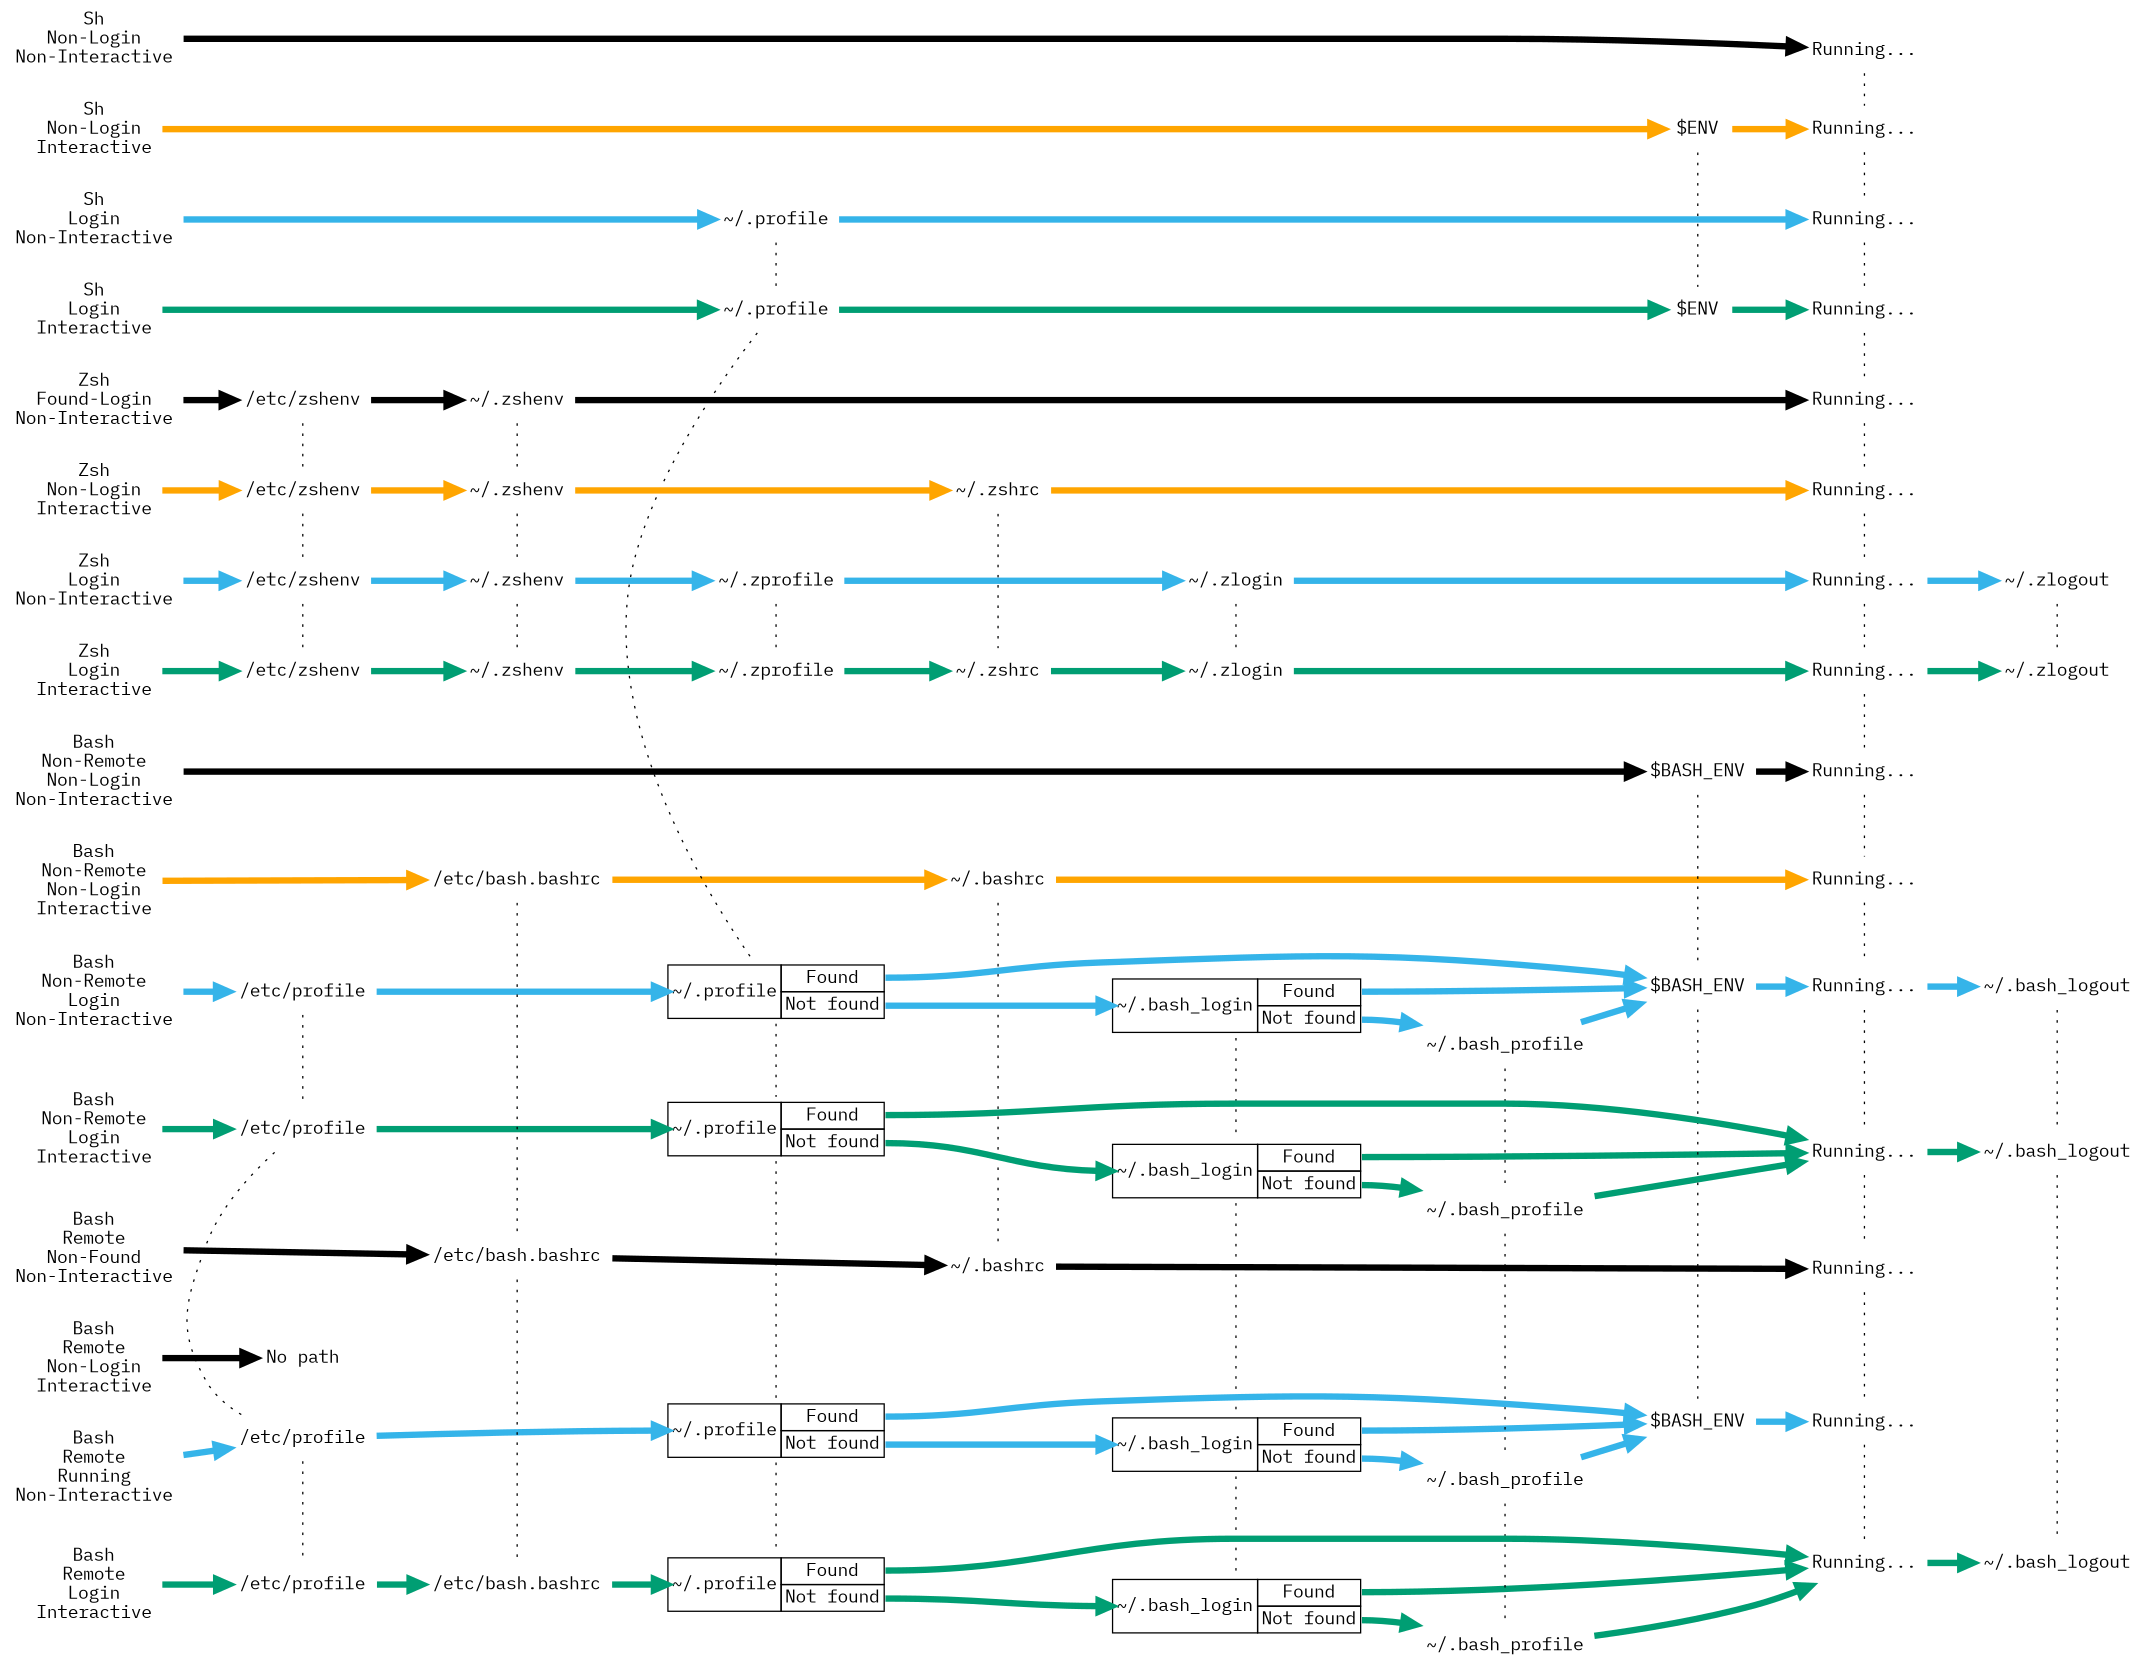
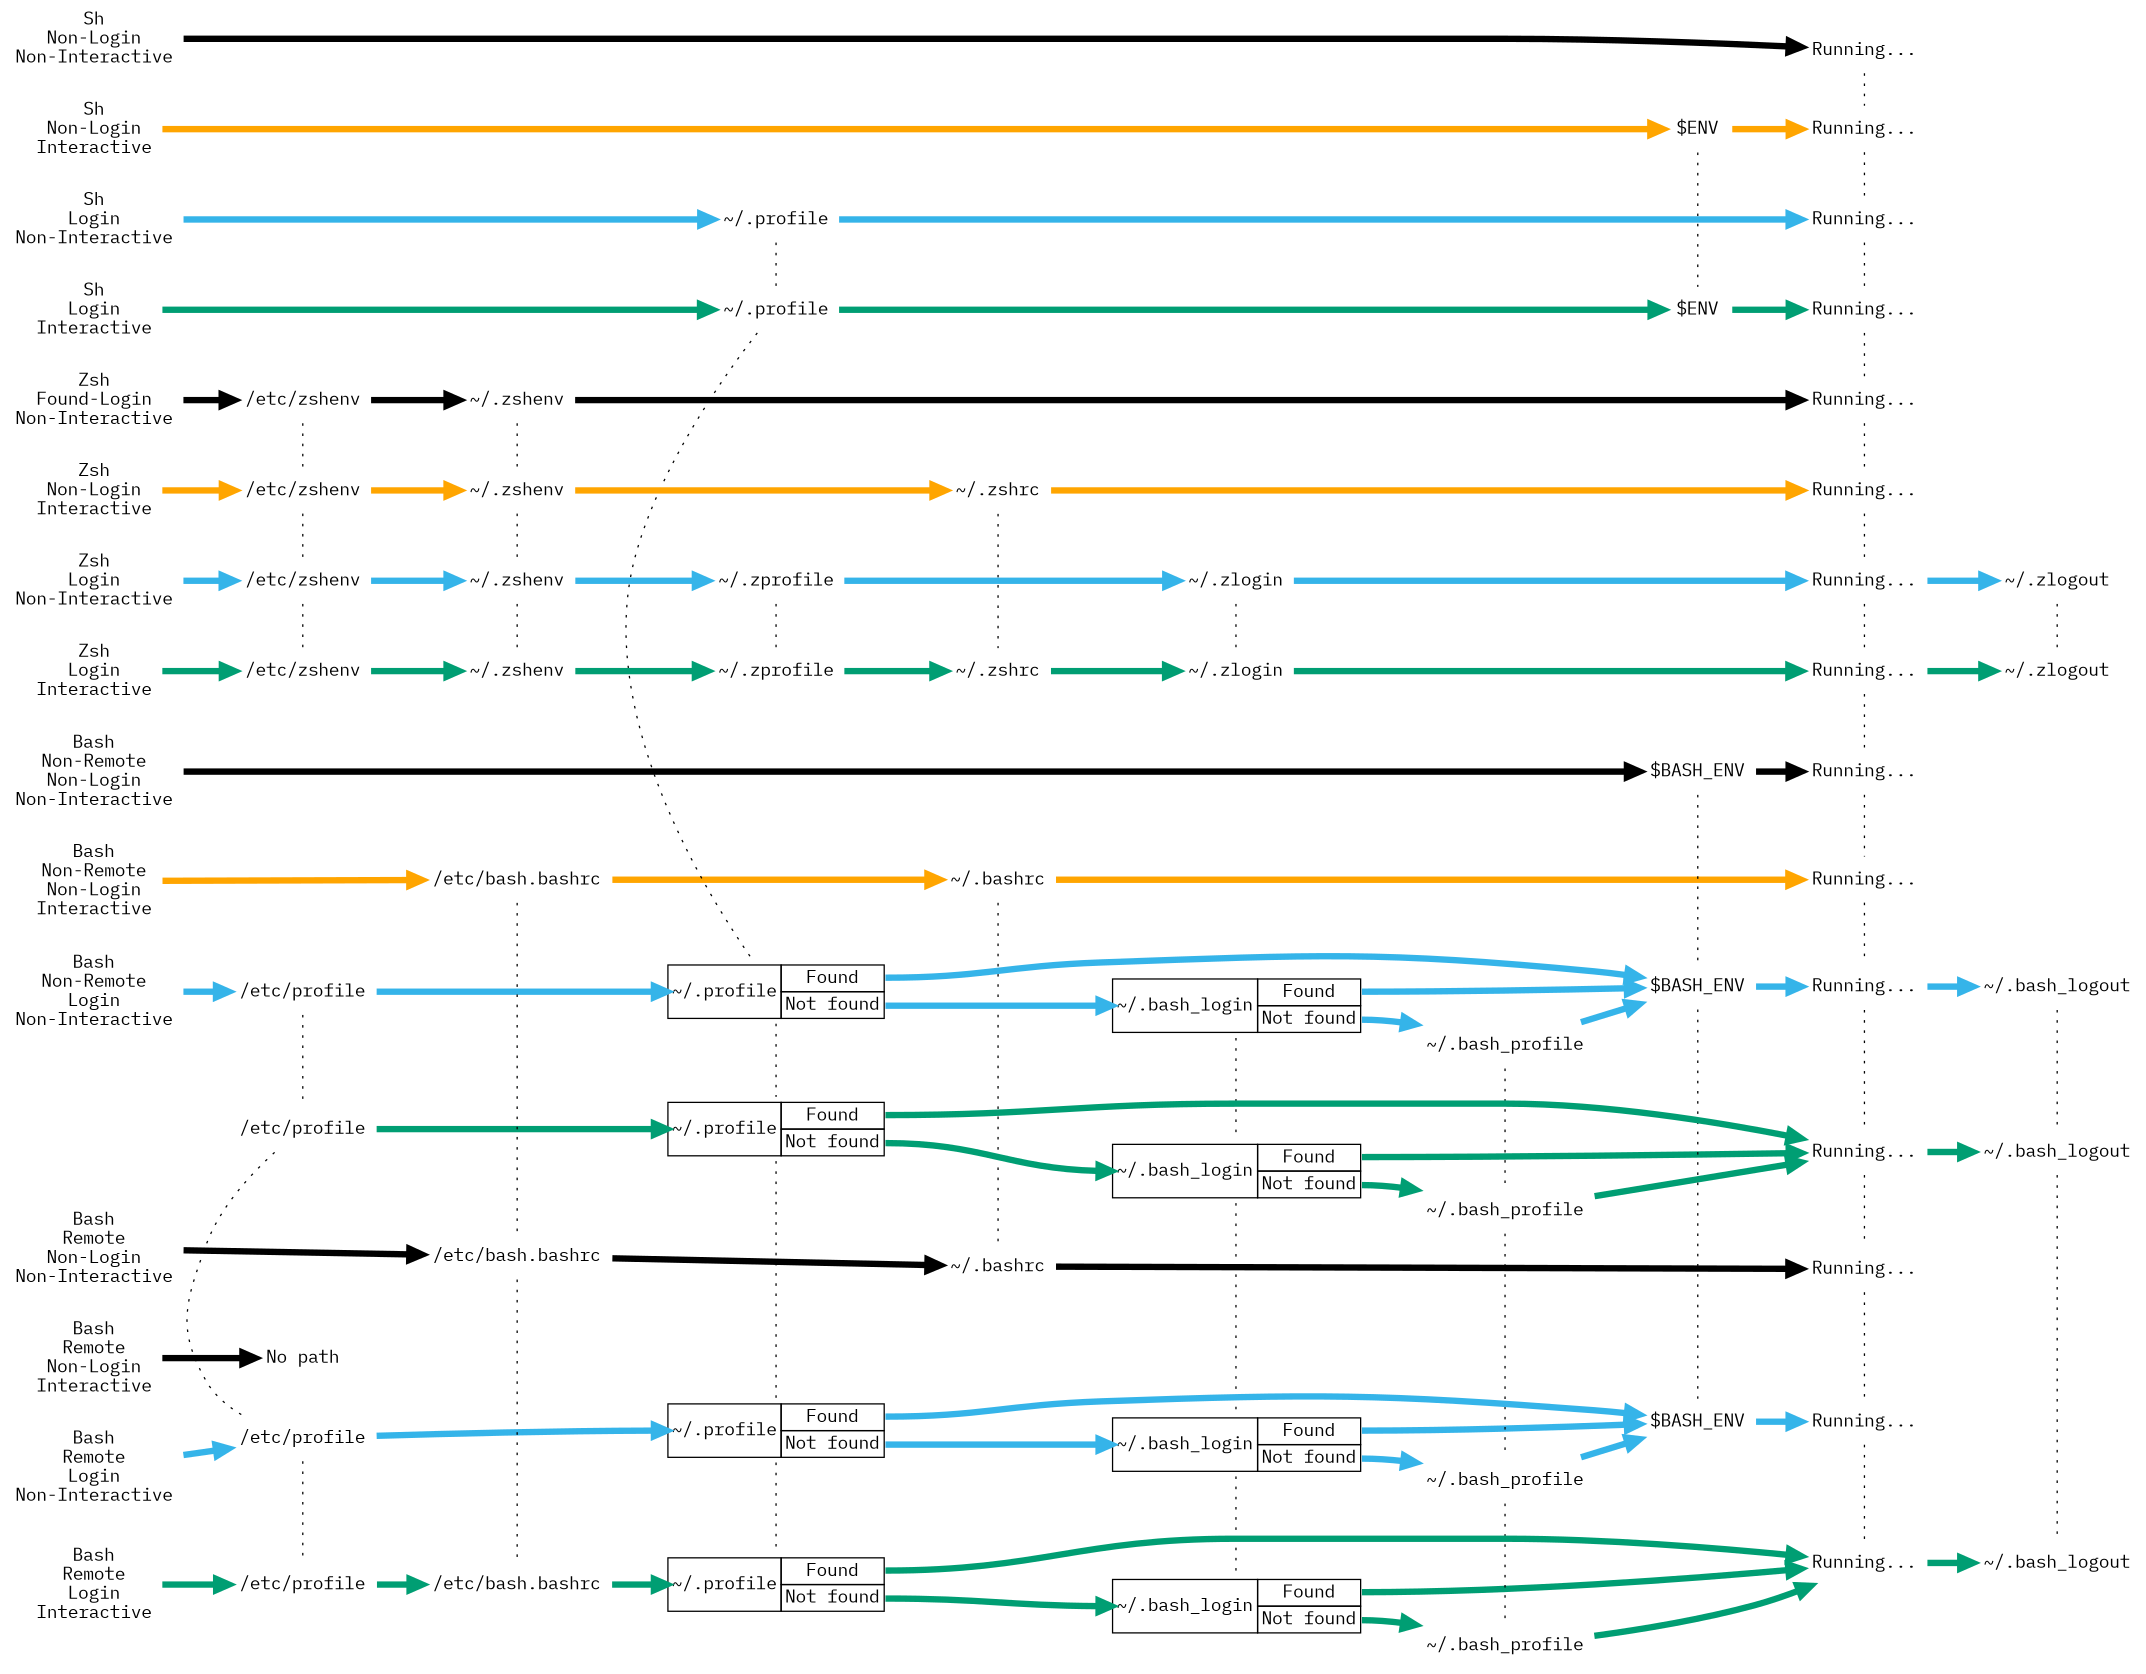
node "Bash Non-Remote Login Interactive": removed
node "Bash Remote Non-Found Non-Interactive": label "Bash Remote Non-Found Non-Interactive" -> "Bash Remote Non-Login Non-Interactive"
node "Bash Remote Running Non-Interactive": label "Bash Remote Running Non-Interactive" -> "Bash Remote Login Non-Interactive"
